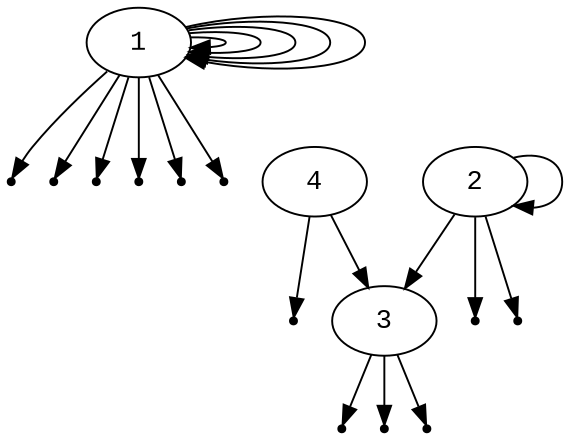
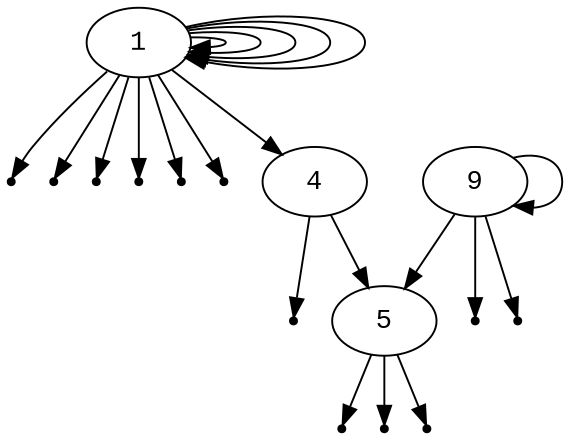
edge "1" -> "4": added
node "2": label "2" -> "9"
node "3": label "3" -> "5"
